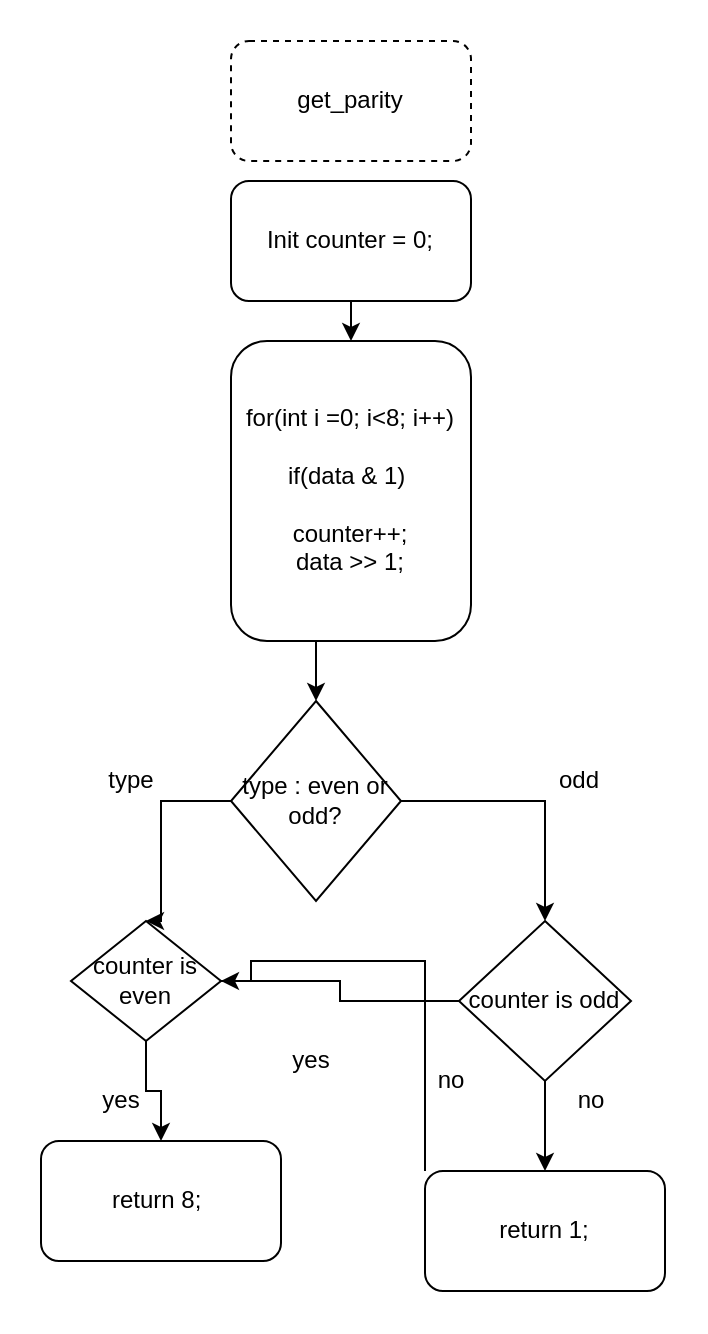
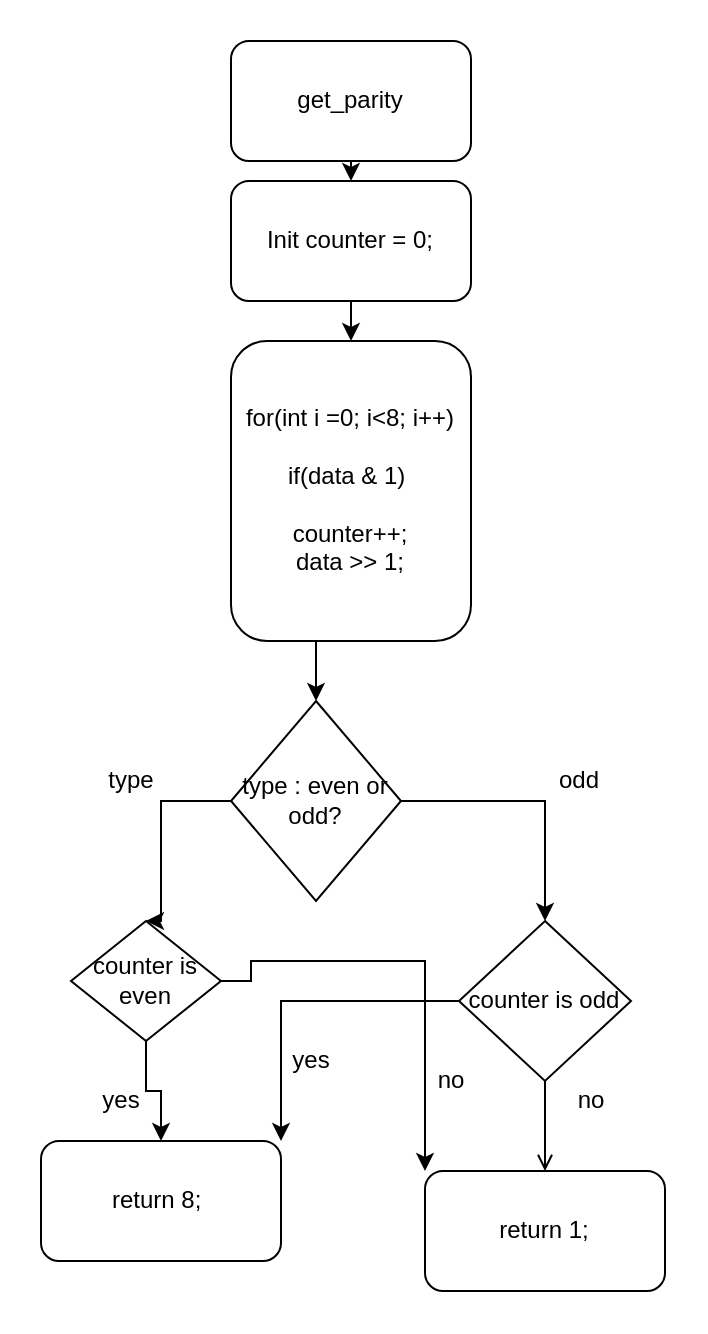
node "get_parity": style dashed -> solid
edge "get_parity" -> "Init counter = 0;": added
edge "counter is odd" -> "counter is even": now "counter is odd" -> "return 8;"
edge "counter is odd" -> "return 1;": arrowhead classic -> open
edge "counter is even" -- "return 1;": arrowhead none -> classic
